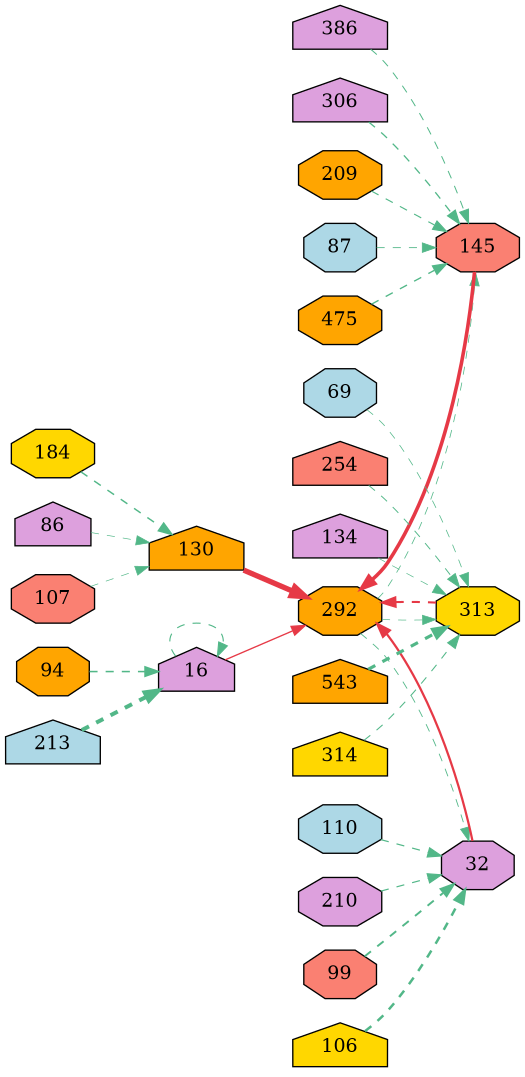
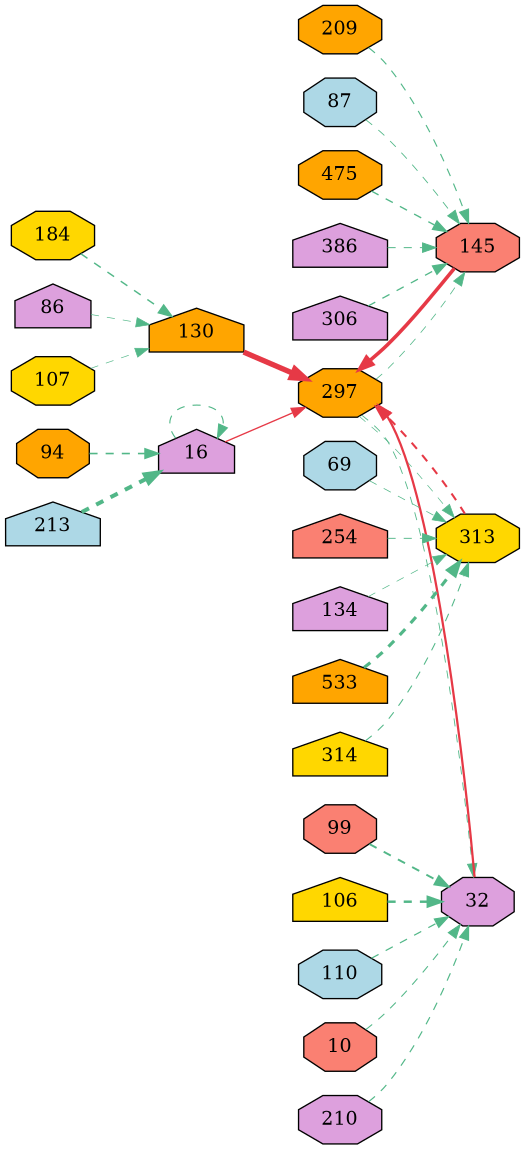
node "107": fillcolor salmon -> gold
node "292": label "292" -> "297"
node "543": label "543" -> "533"
node "10": added
